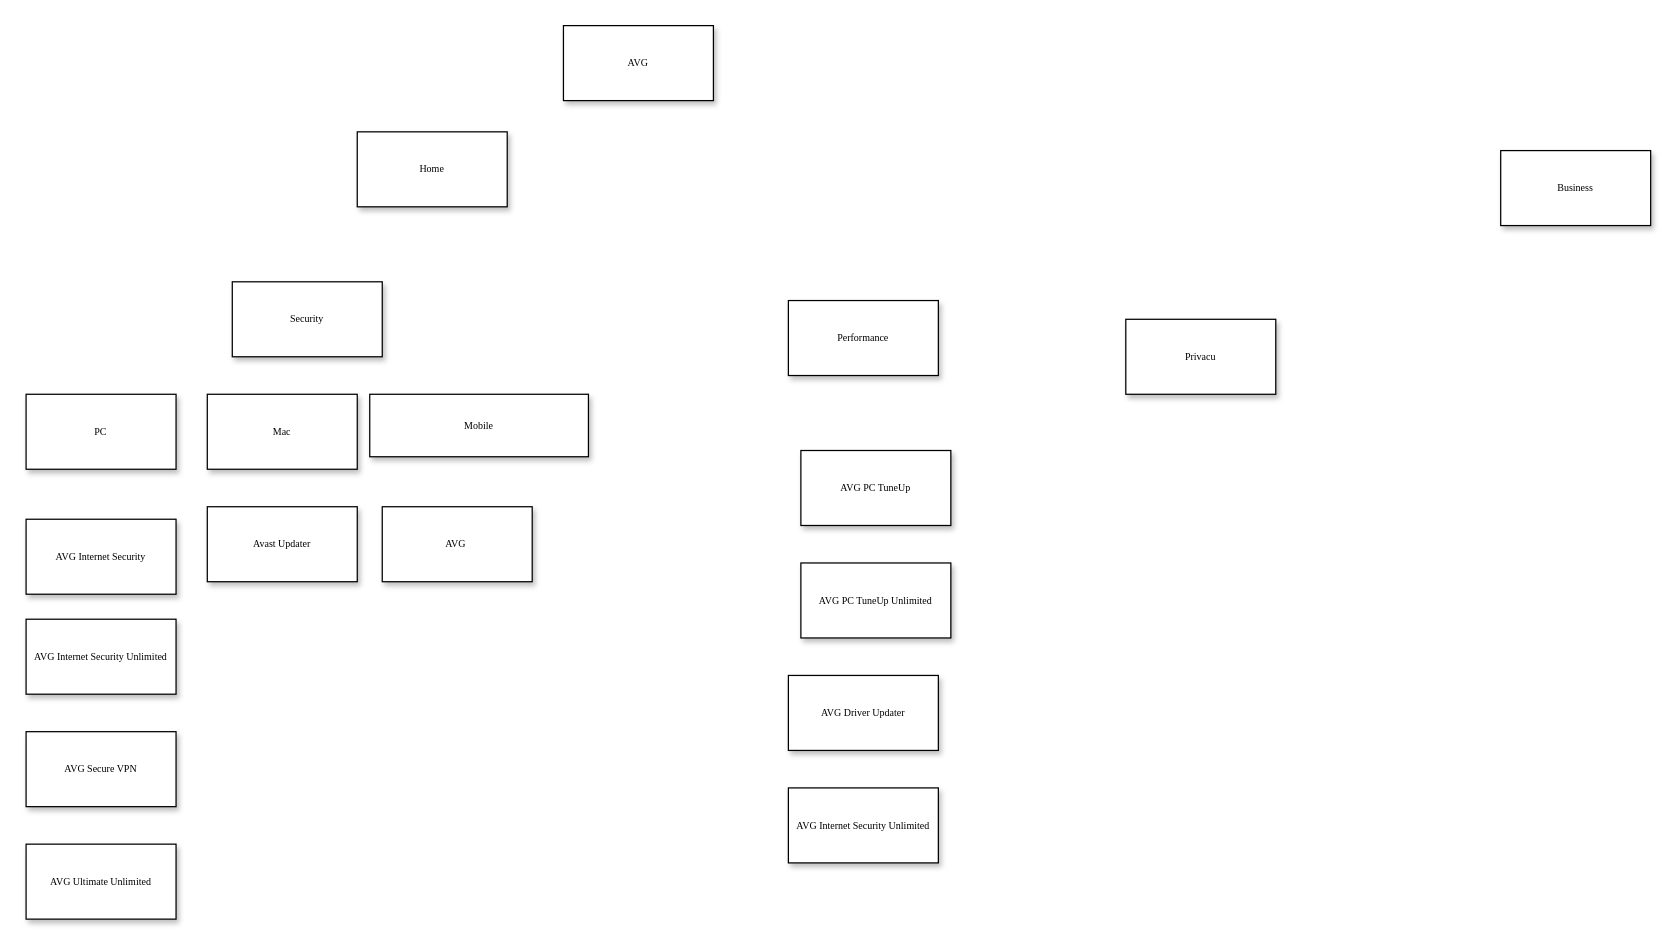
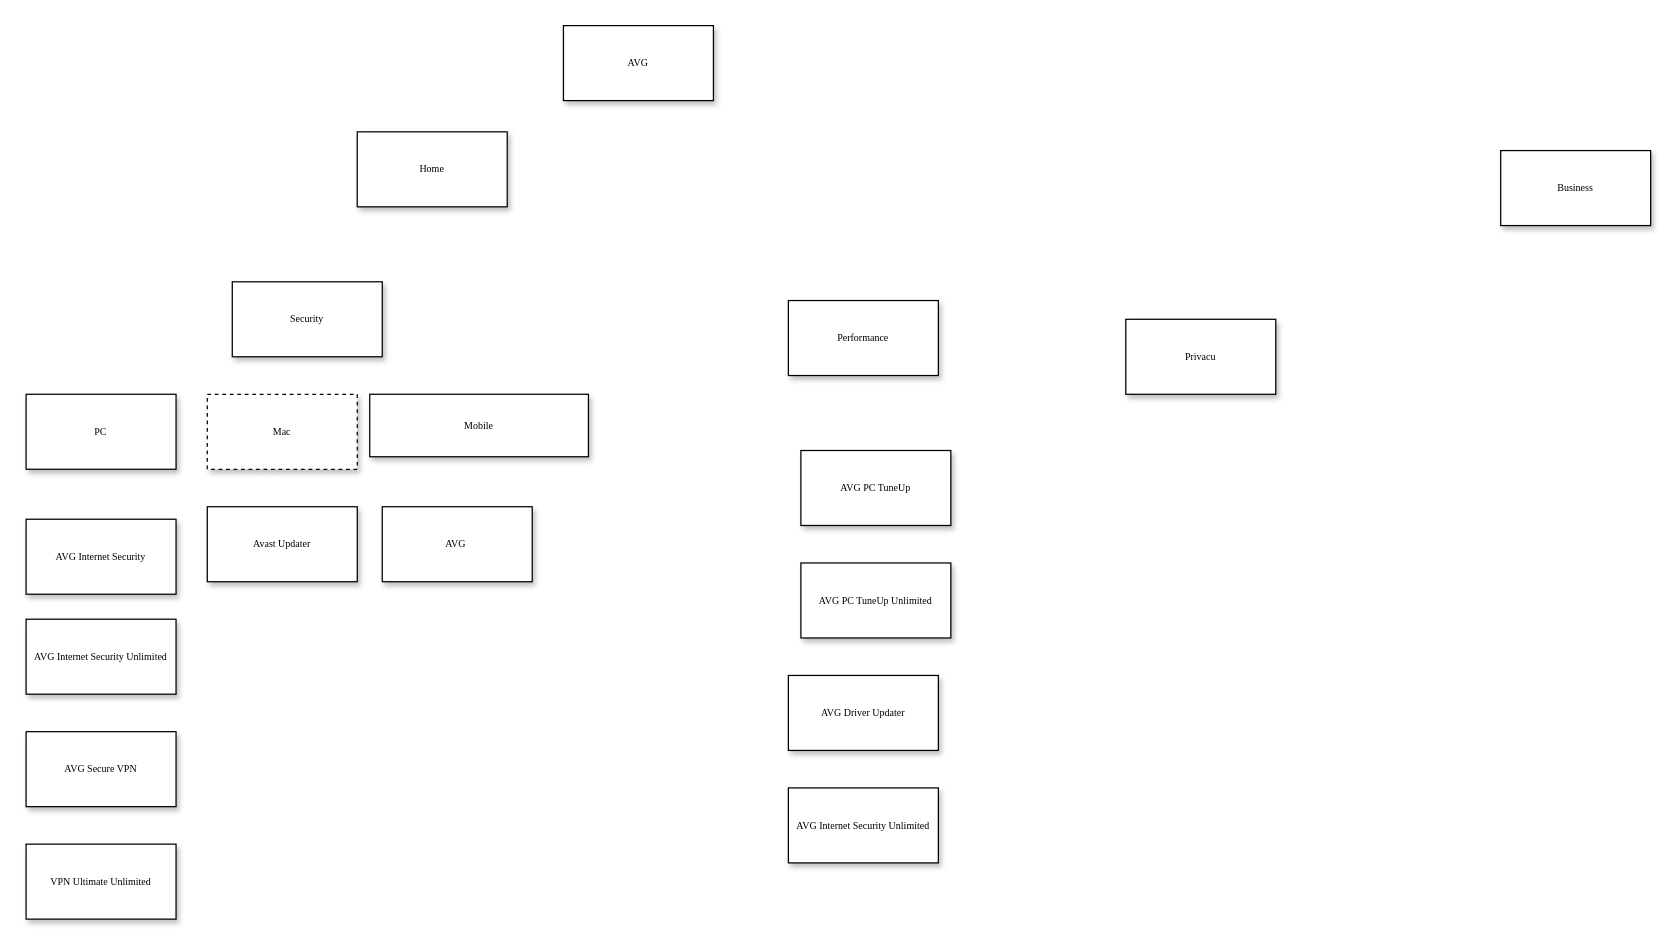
node "Mac": style solid -> dashed
node "AVG Ultimate Unlimited": label "AVG Ultimate Unlimited" -> "VPN Ultimate Unlimited"
